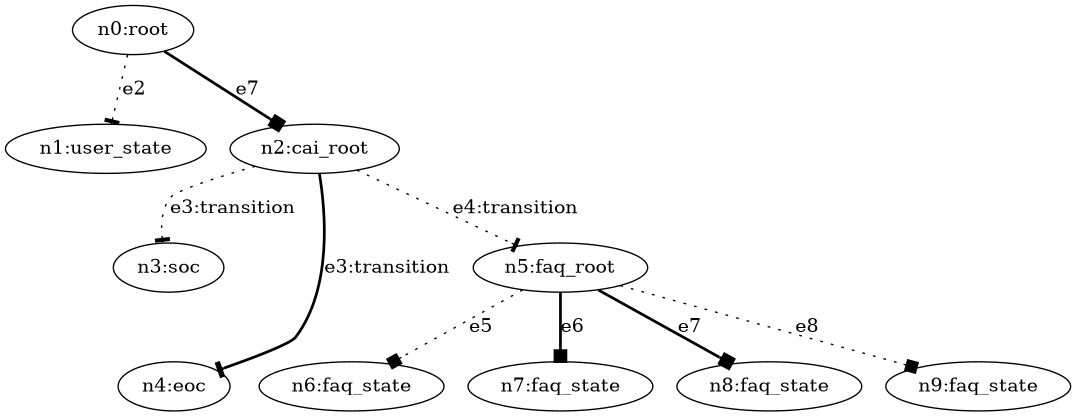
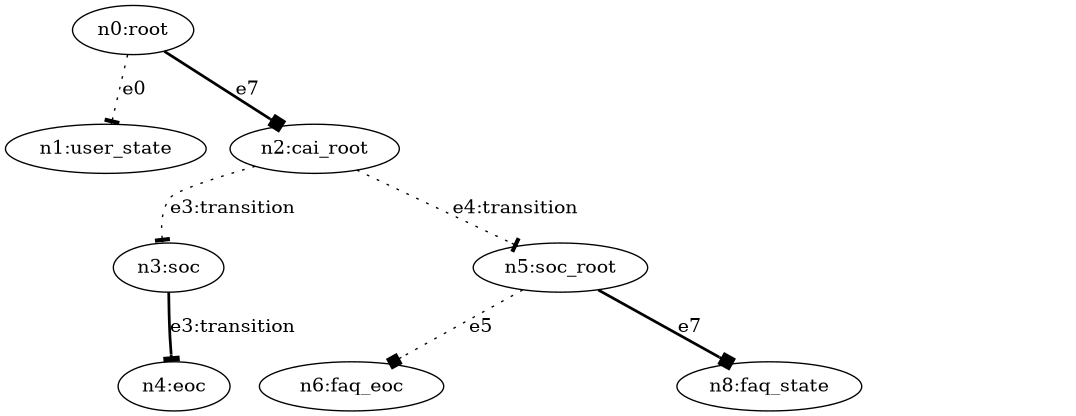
edge "n0:root" -> "n1:user_state": label "e2" -> "e0"
node "n5:faq_root": label "n5:faq_root" -> "n5:soc_root"
edge "n2:cai_root" -> "n4:eoc": now "n3:soc" -> "n4:eoc"
node "n6:faq_state": label "n6:faq_state" -> "n6:faq_eoc"
node "n7:faq_state": removed
node "n9:faq_state": removed
